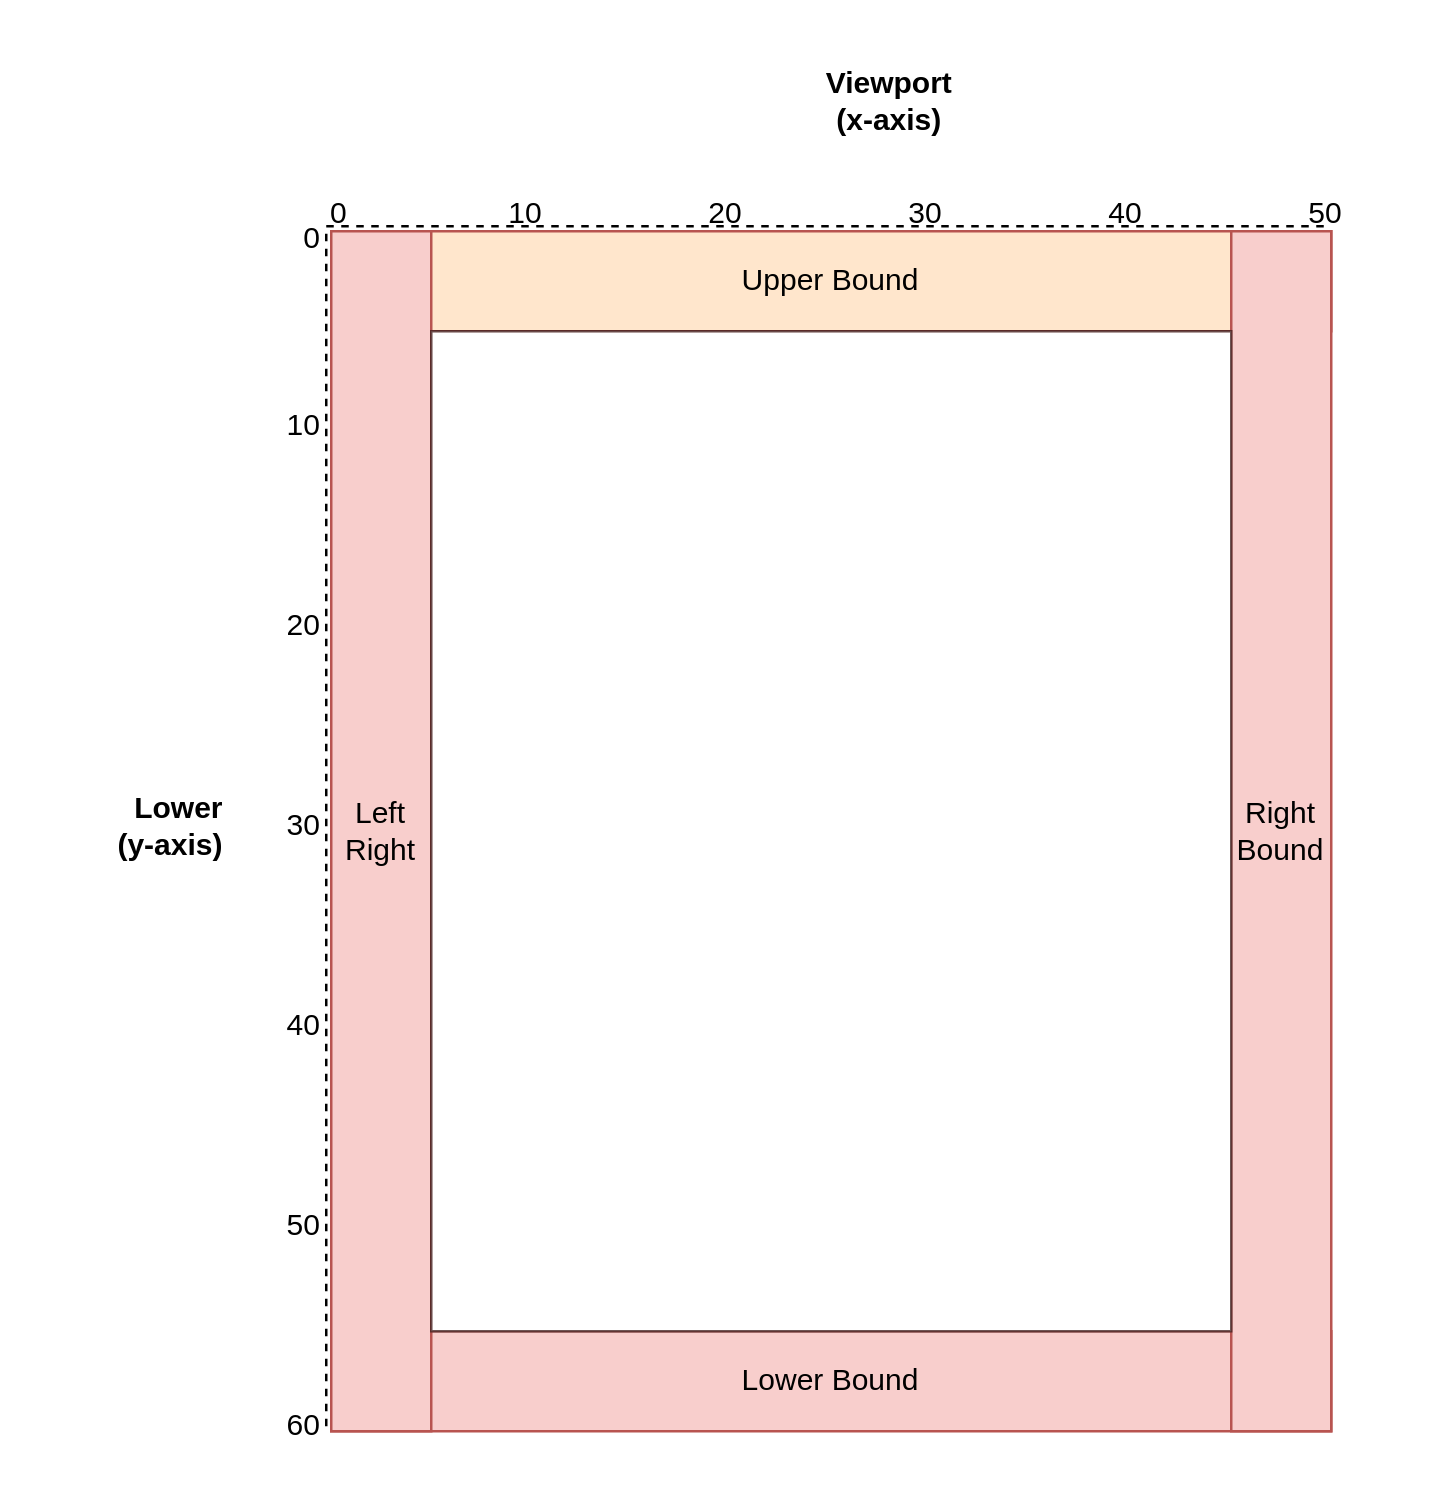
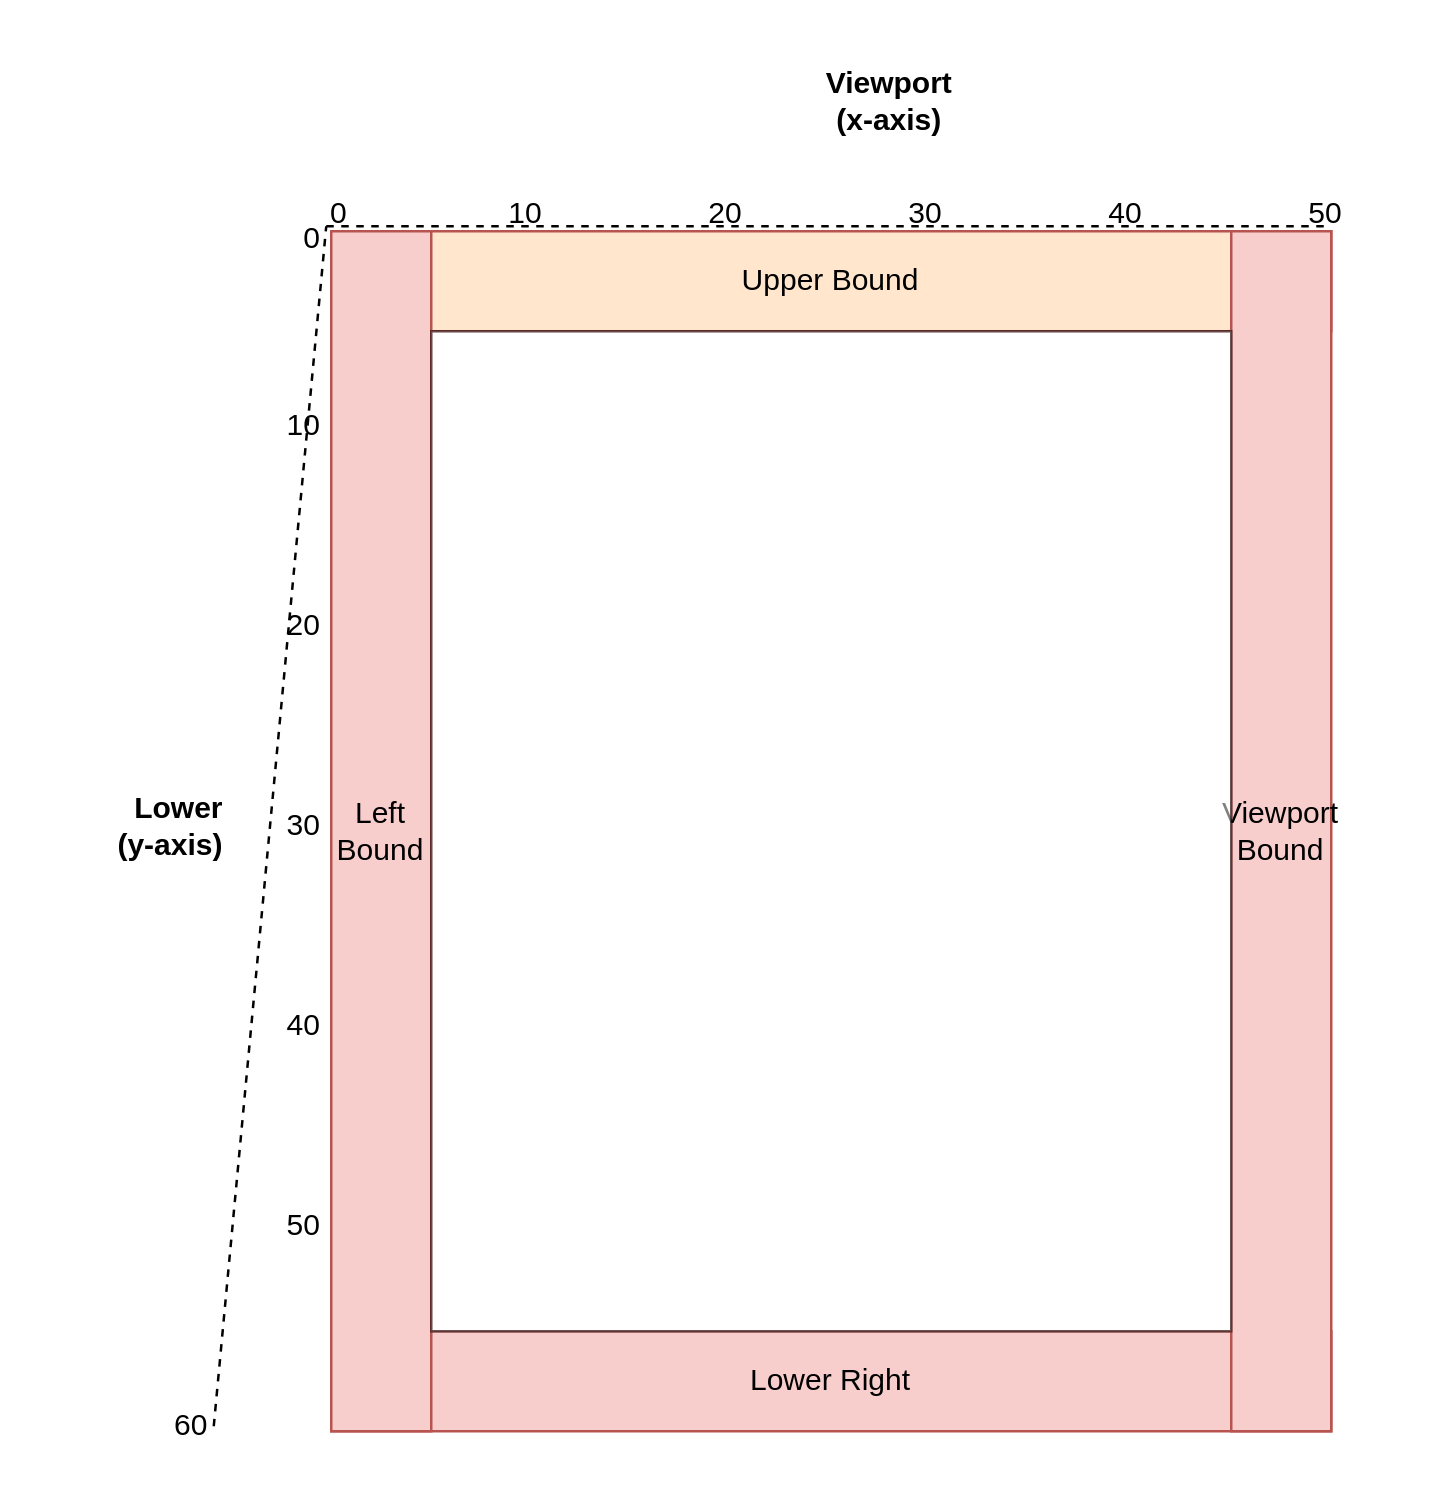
node "Left Right": label "Left Right" -> "Left Bound"
node "Right Bound": label "Right Bound" -> "Viewport Bound"
node "Lower Bound": label "Lower Bound" -> "Lower Right"
node "60": moved (251, 1426) -> (139, 1426)
